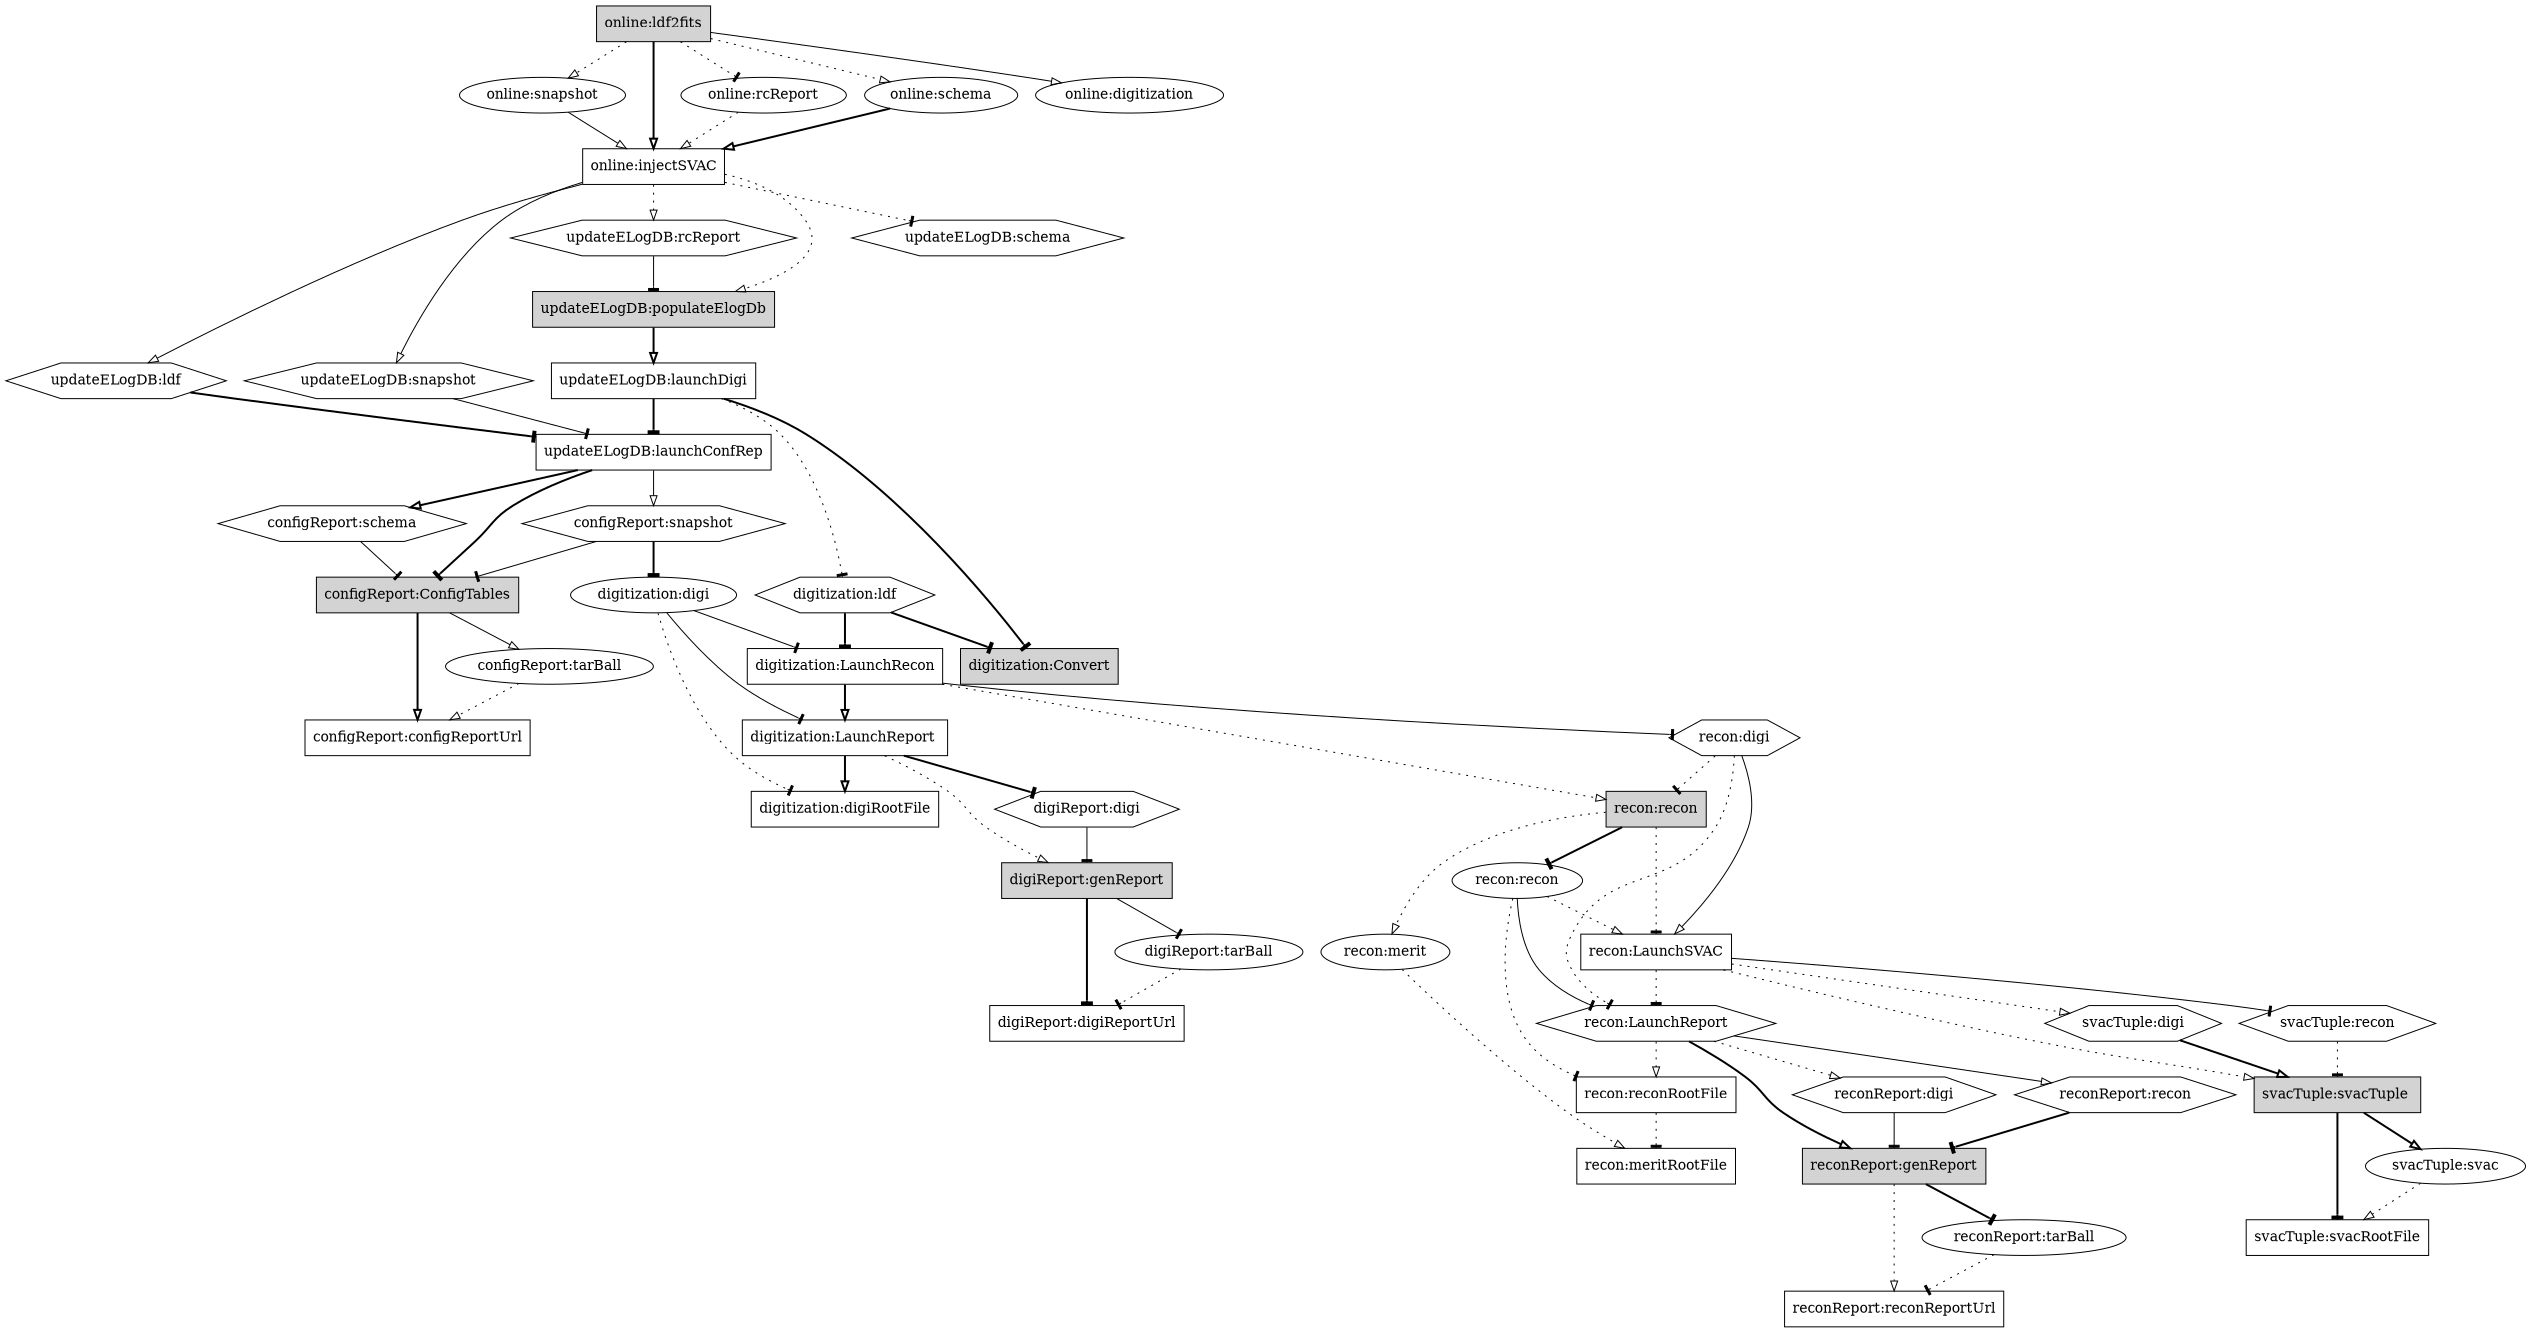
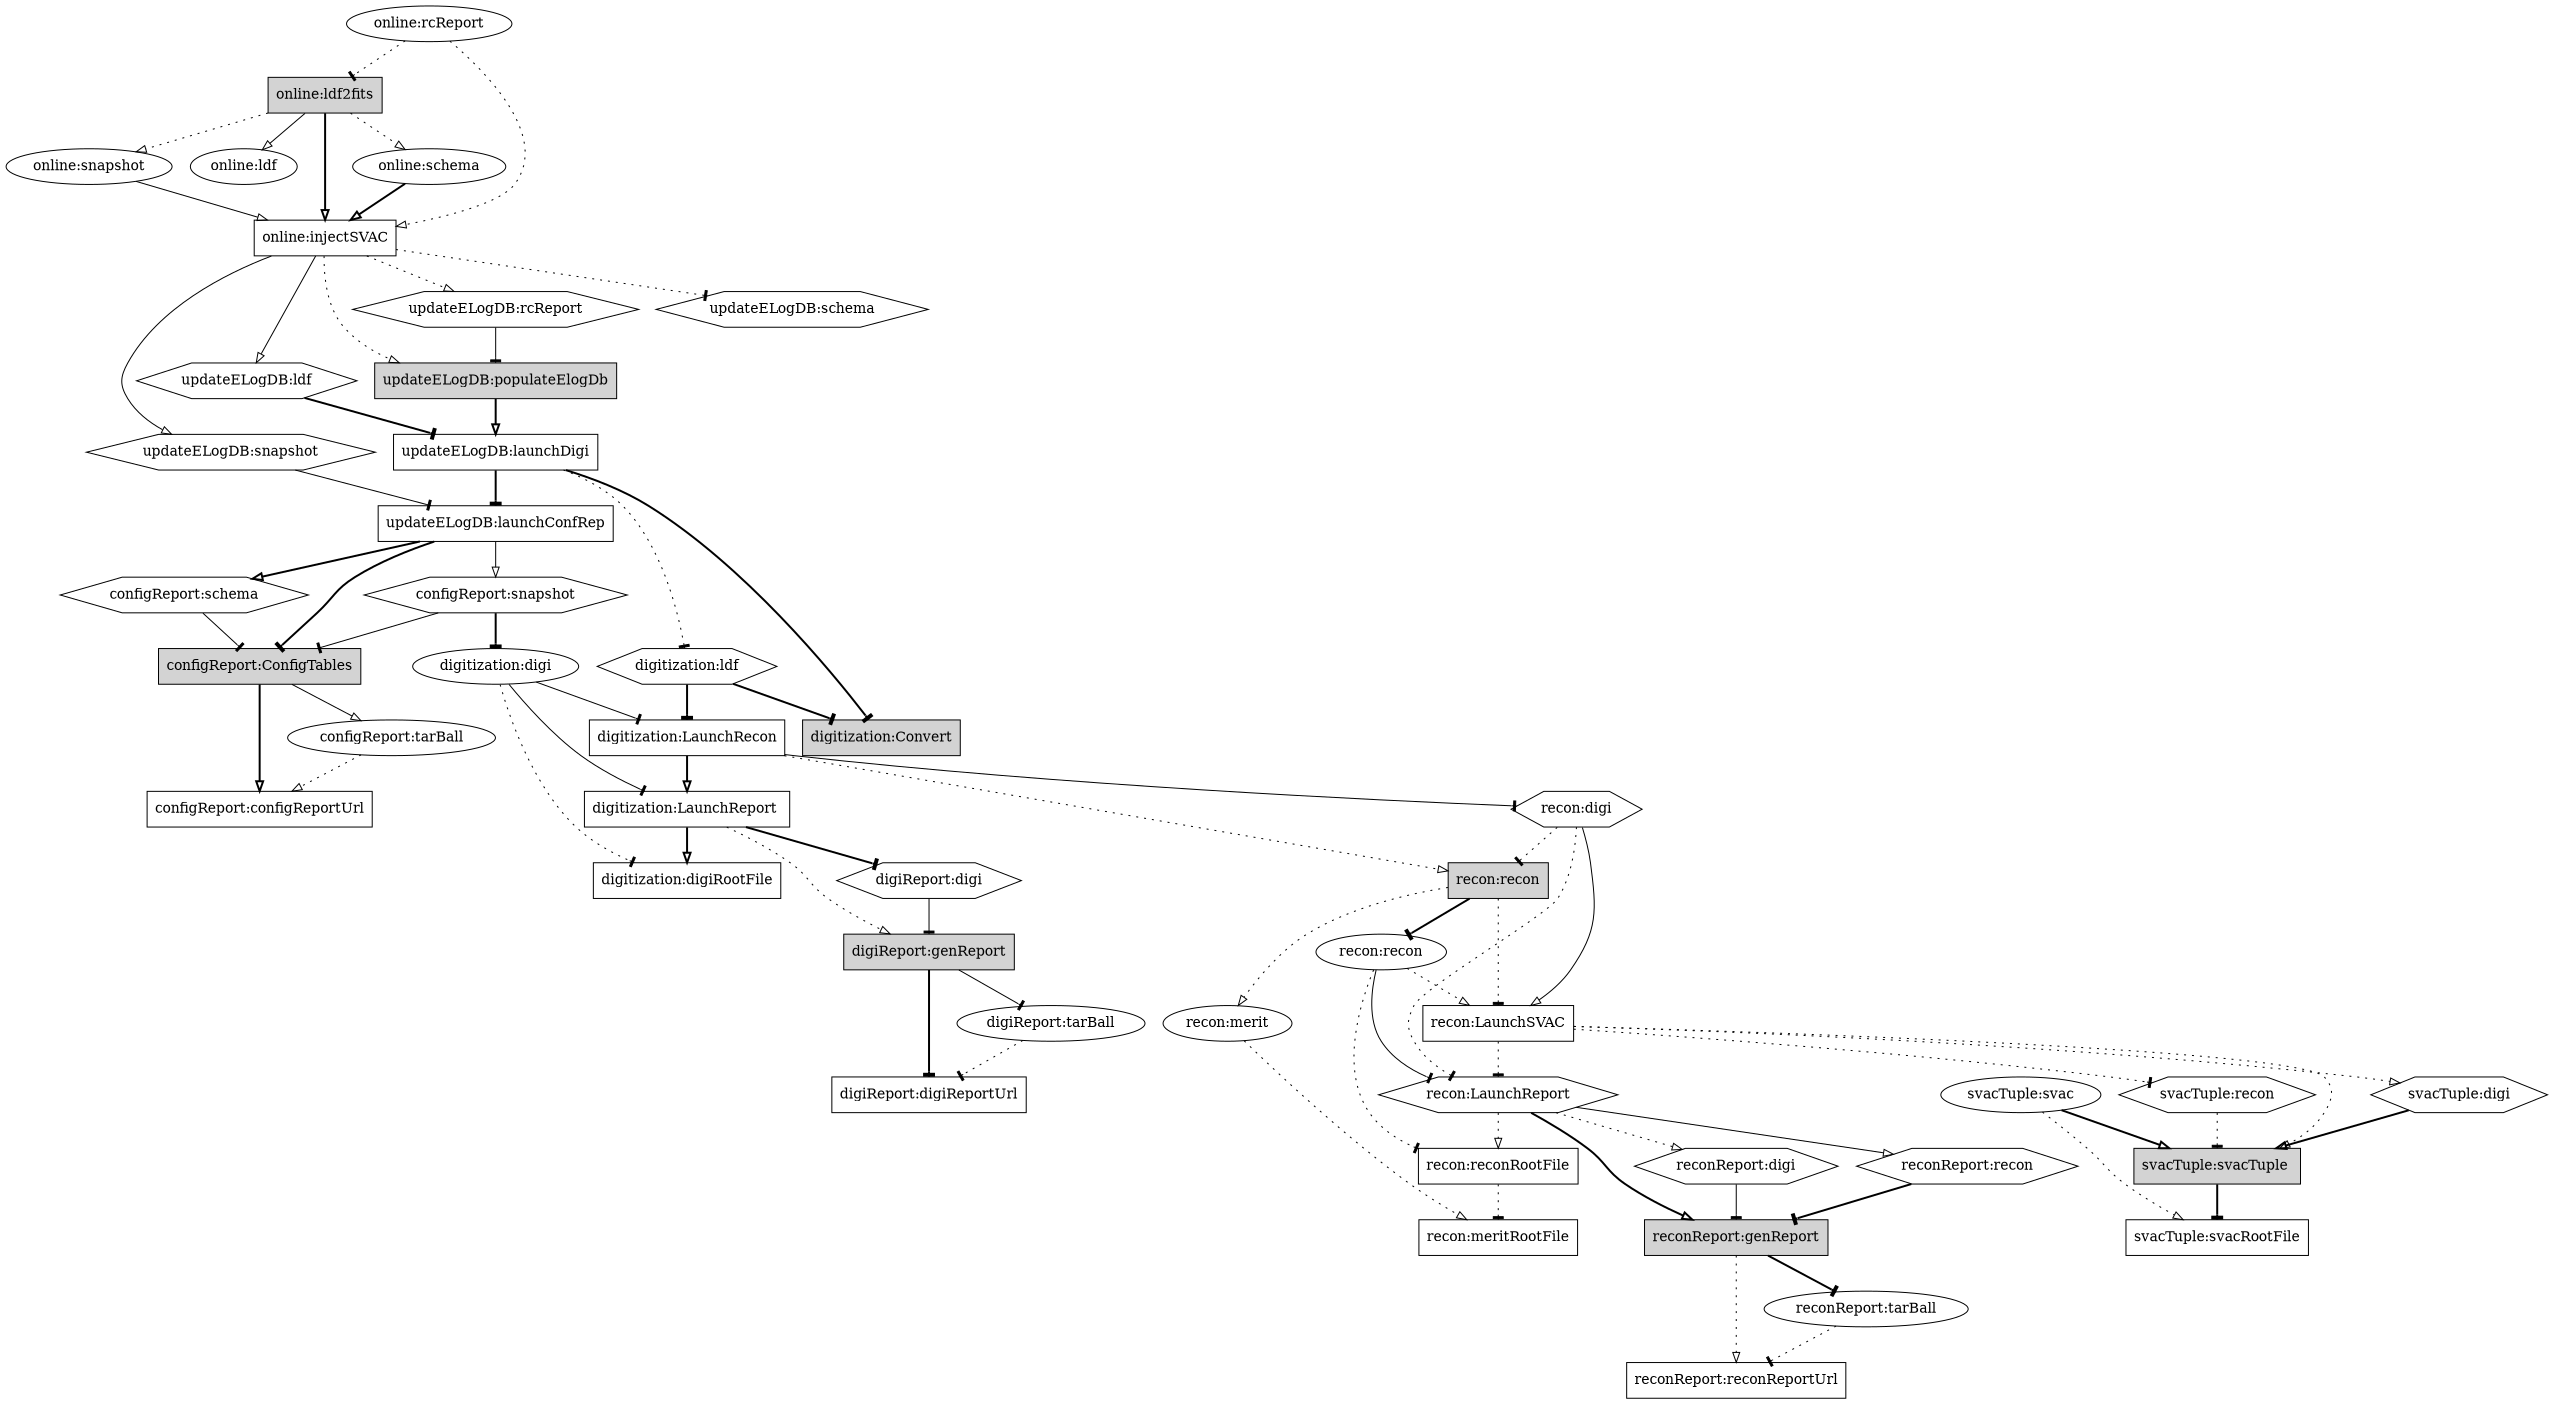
edge "online:ldf2fits" -> "online:rcReport": reversed
node "online:digitization": label "online:digitization" -> "online:ldf"
edge "updateELogDB:ldf" -> "updateELogDB:launchConfRep": now "updateELogDB:ldf" -> "updateELogDB:launchDigi"
edge "recon:LaunchSVAC" -> "svacTuple:recon": style solid -> dotted
edge "svacTuple:svacTuple" -> "svacTuple:svac": reversed
